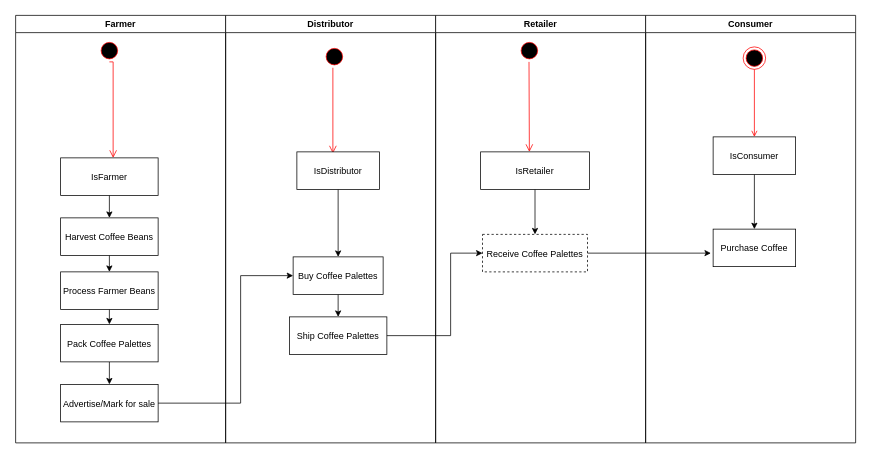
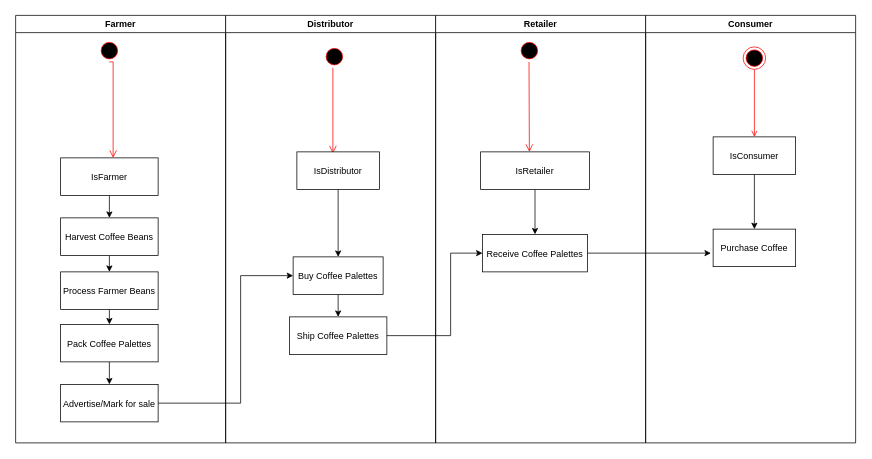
node "Receive Coffee Palettes": style dashed -> solid
